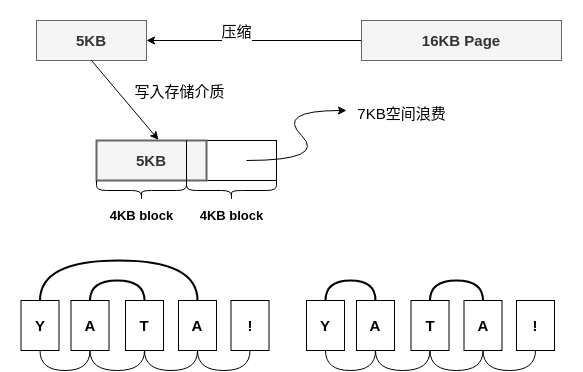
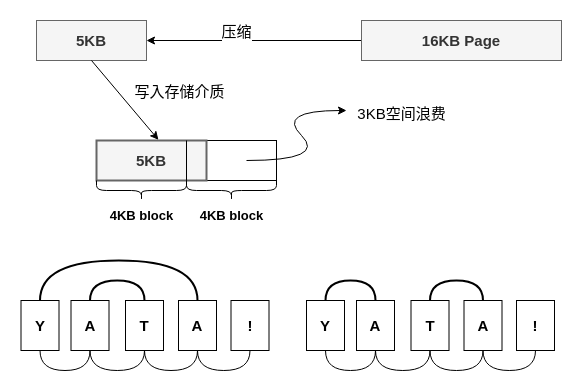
node "7KB空间浪费": label "7KB空间浪费" -> "3KB空间浪费"
